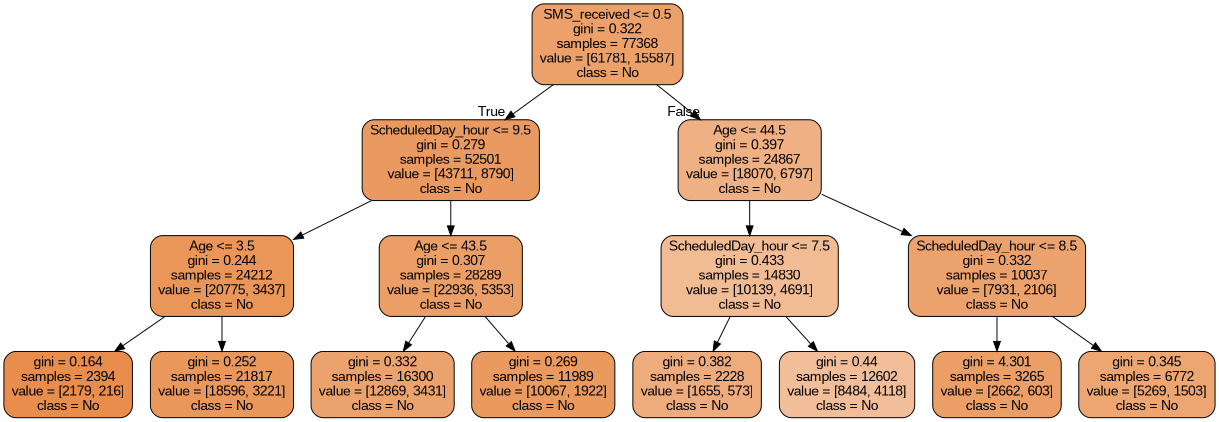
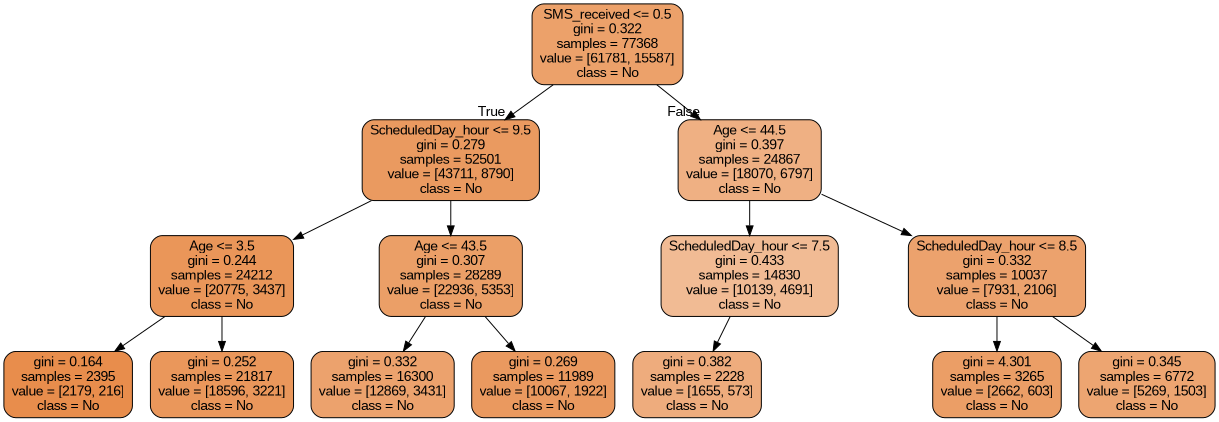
node "gini = 0.164 samples = 2394 value = [2179, 216] class = No": label "gini = 0.164 samples = 2394 value = [2179, 216] class = No" -> "gini = 0.164 samples = 2395 value = [2179, 216] class = No"
node "gini = 0.44 samples = 12602 value = [8484, 4118] class = No": removed
